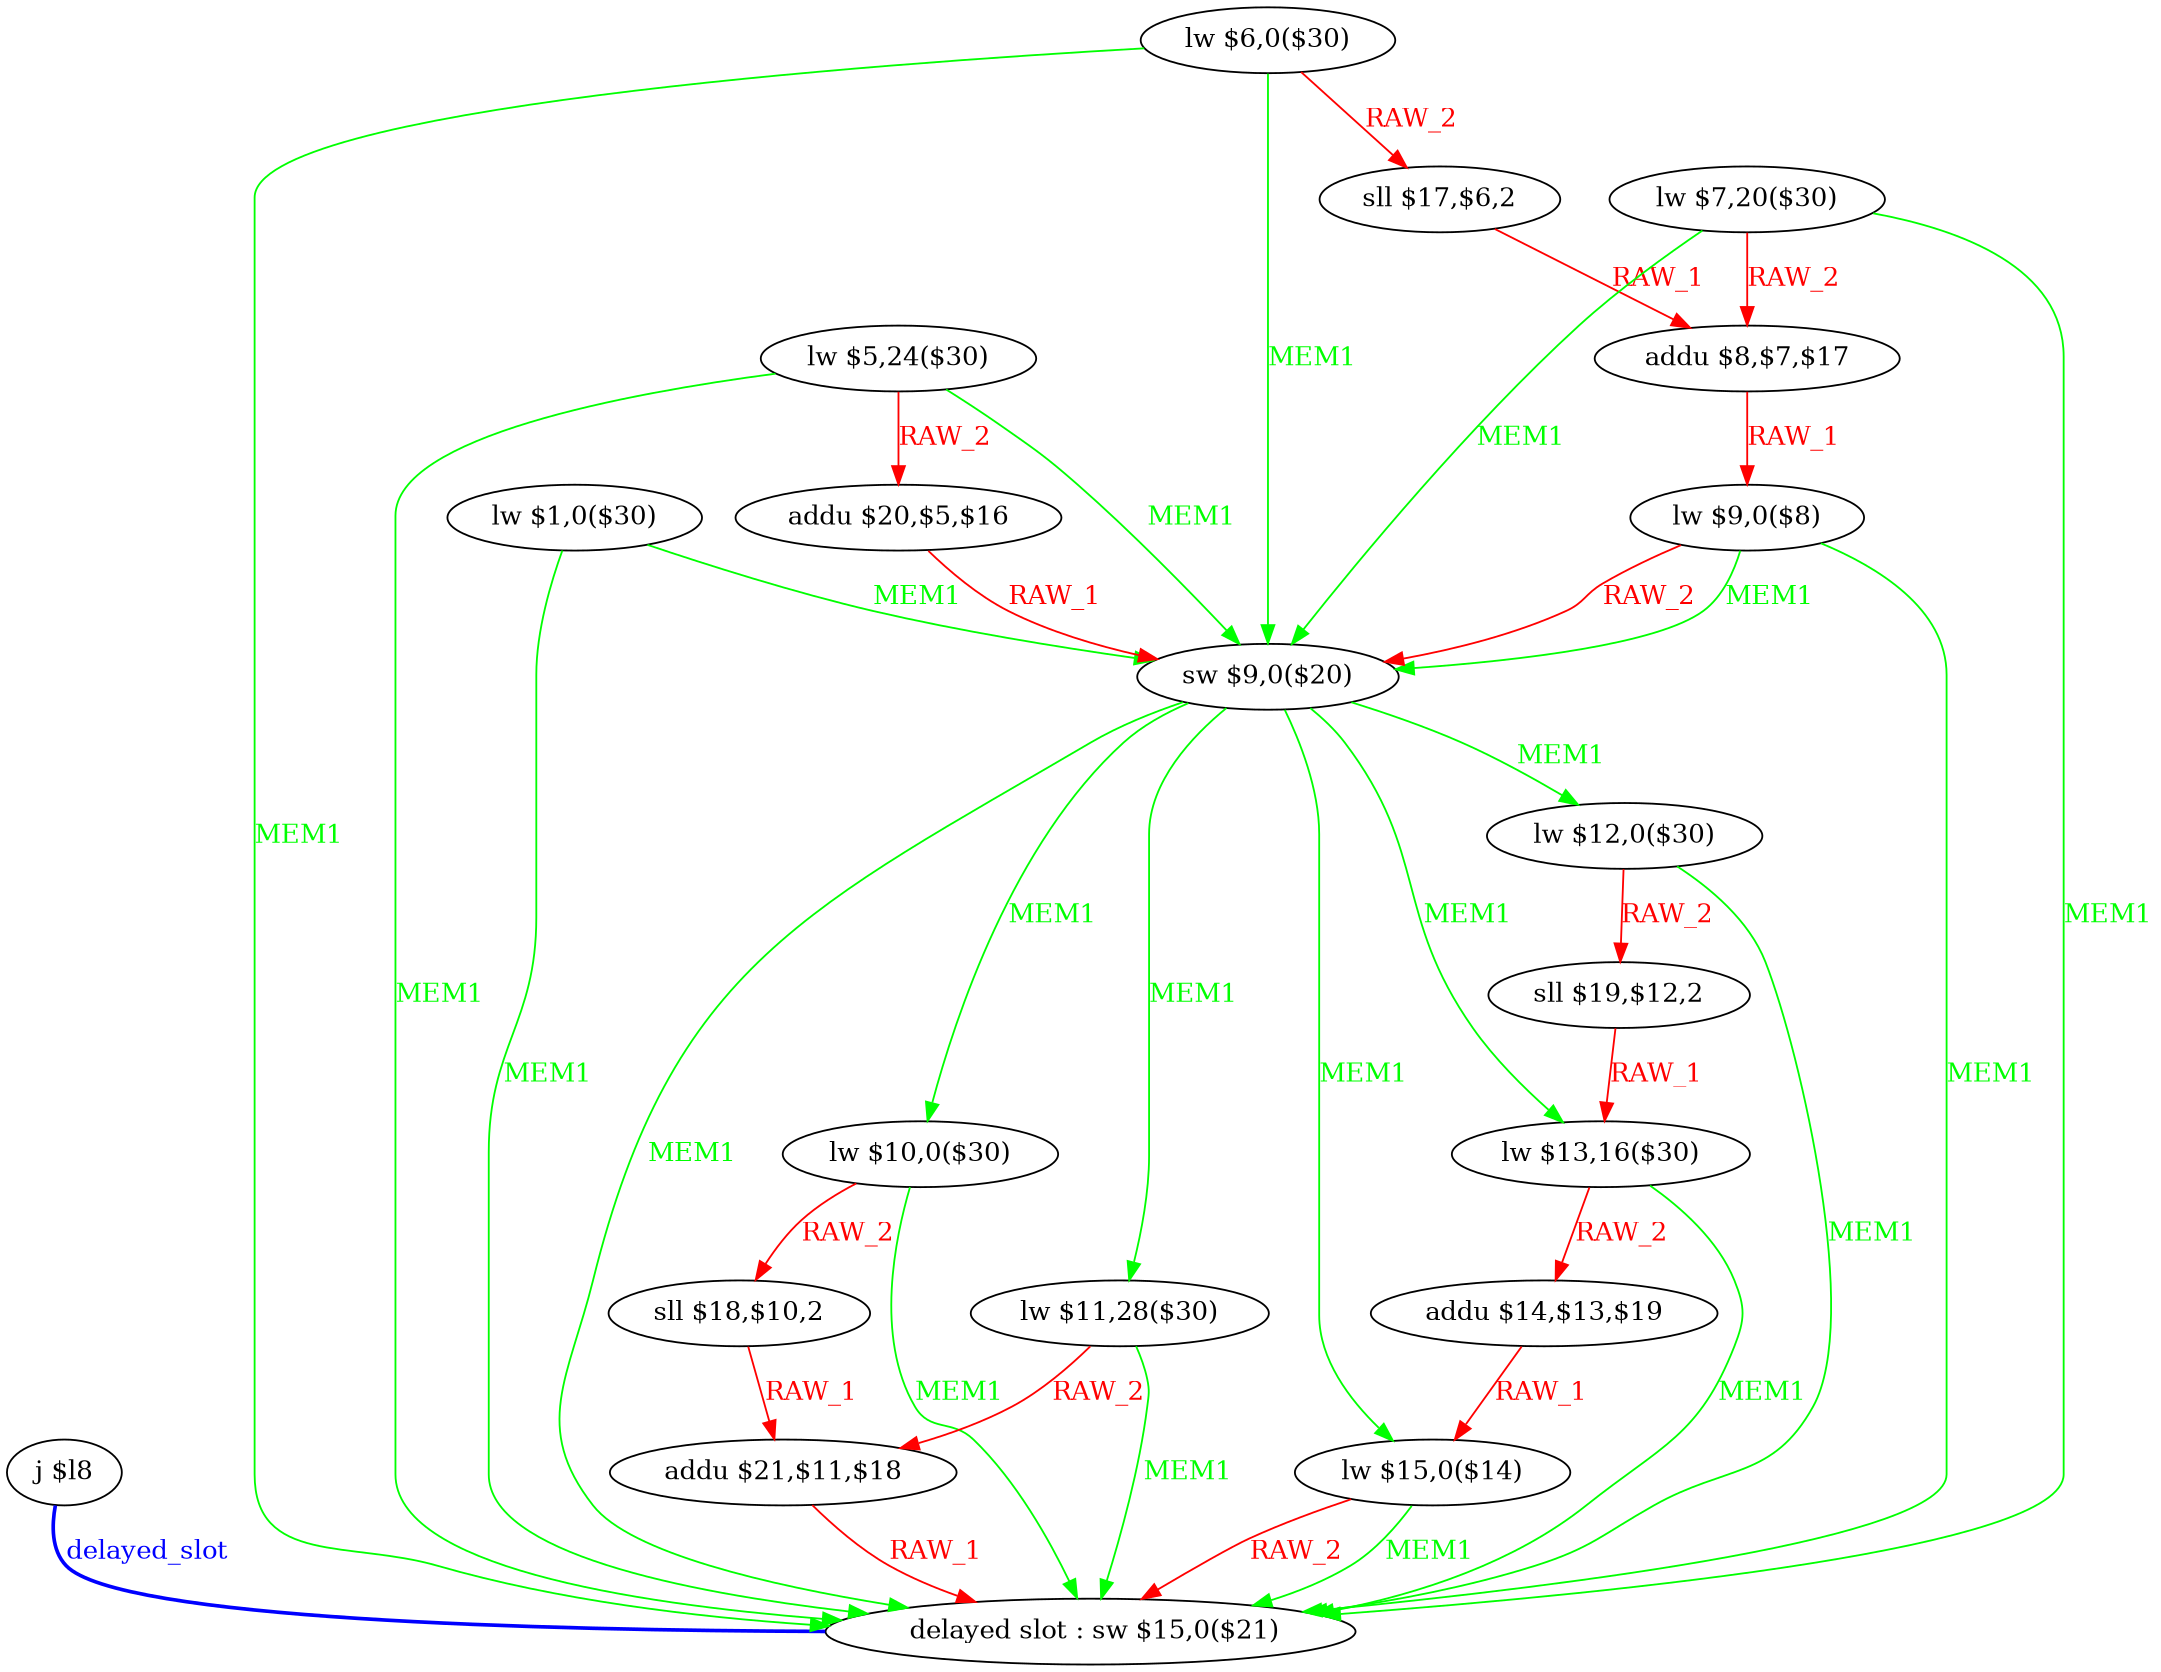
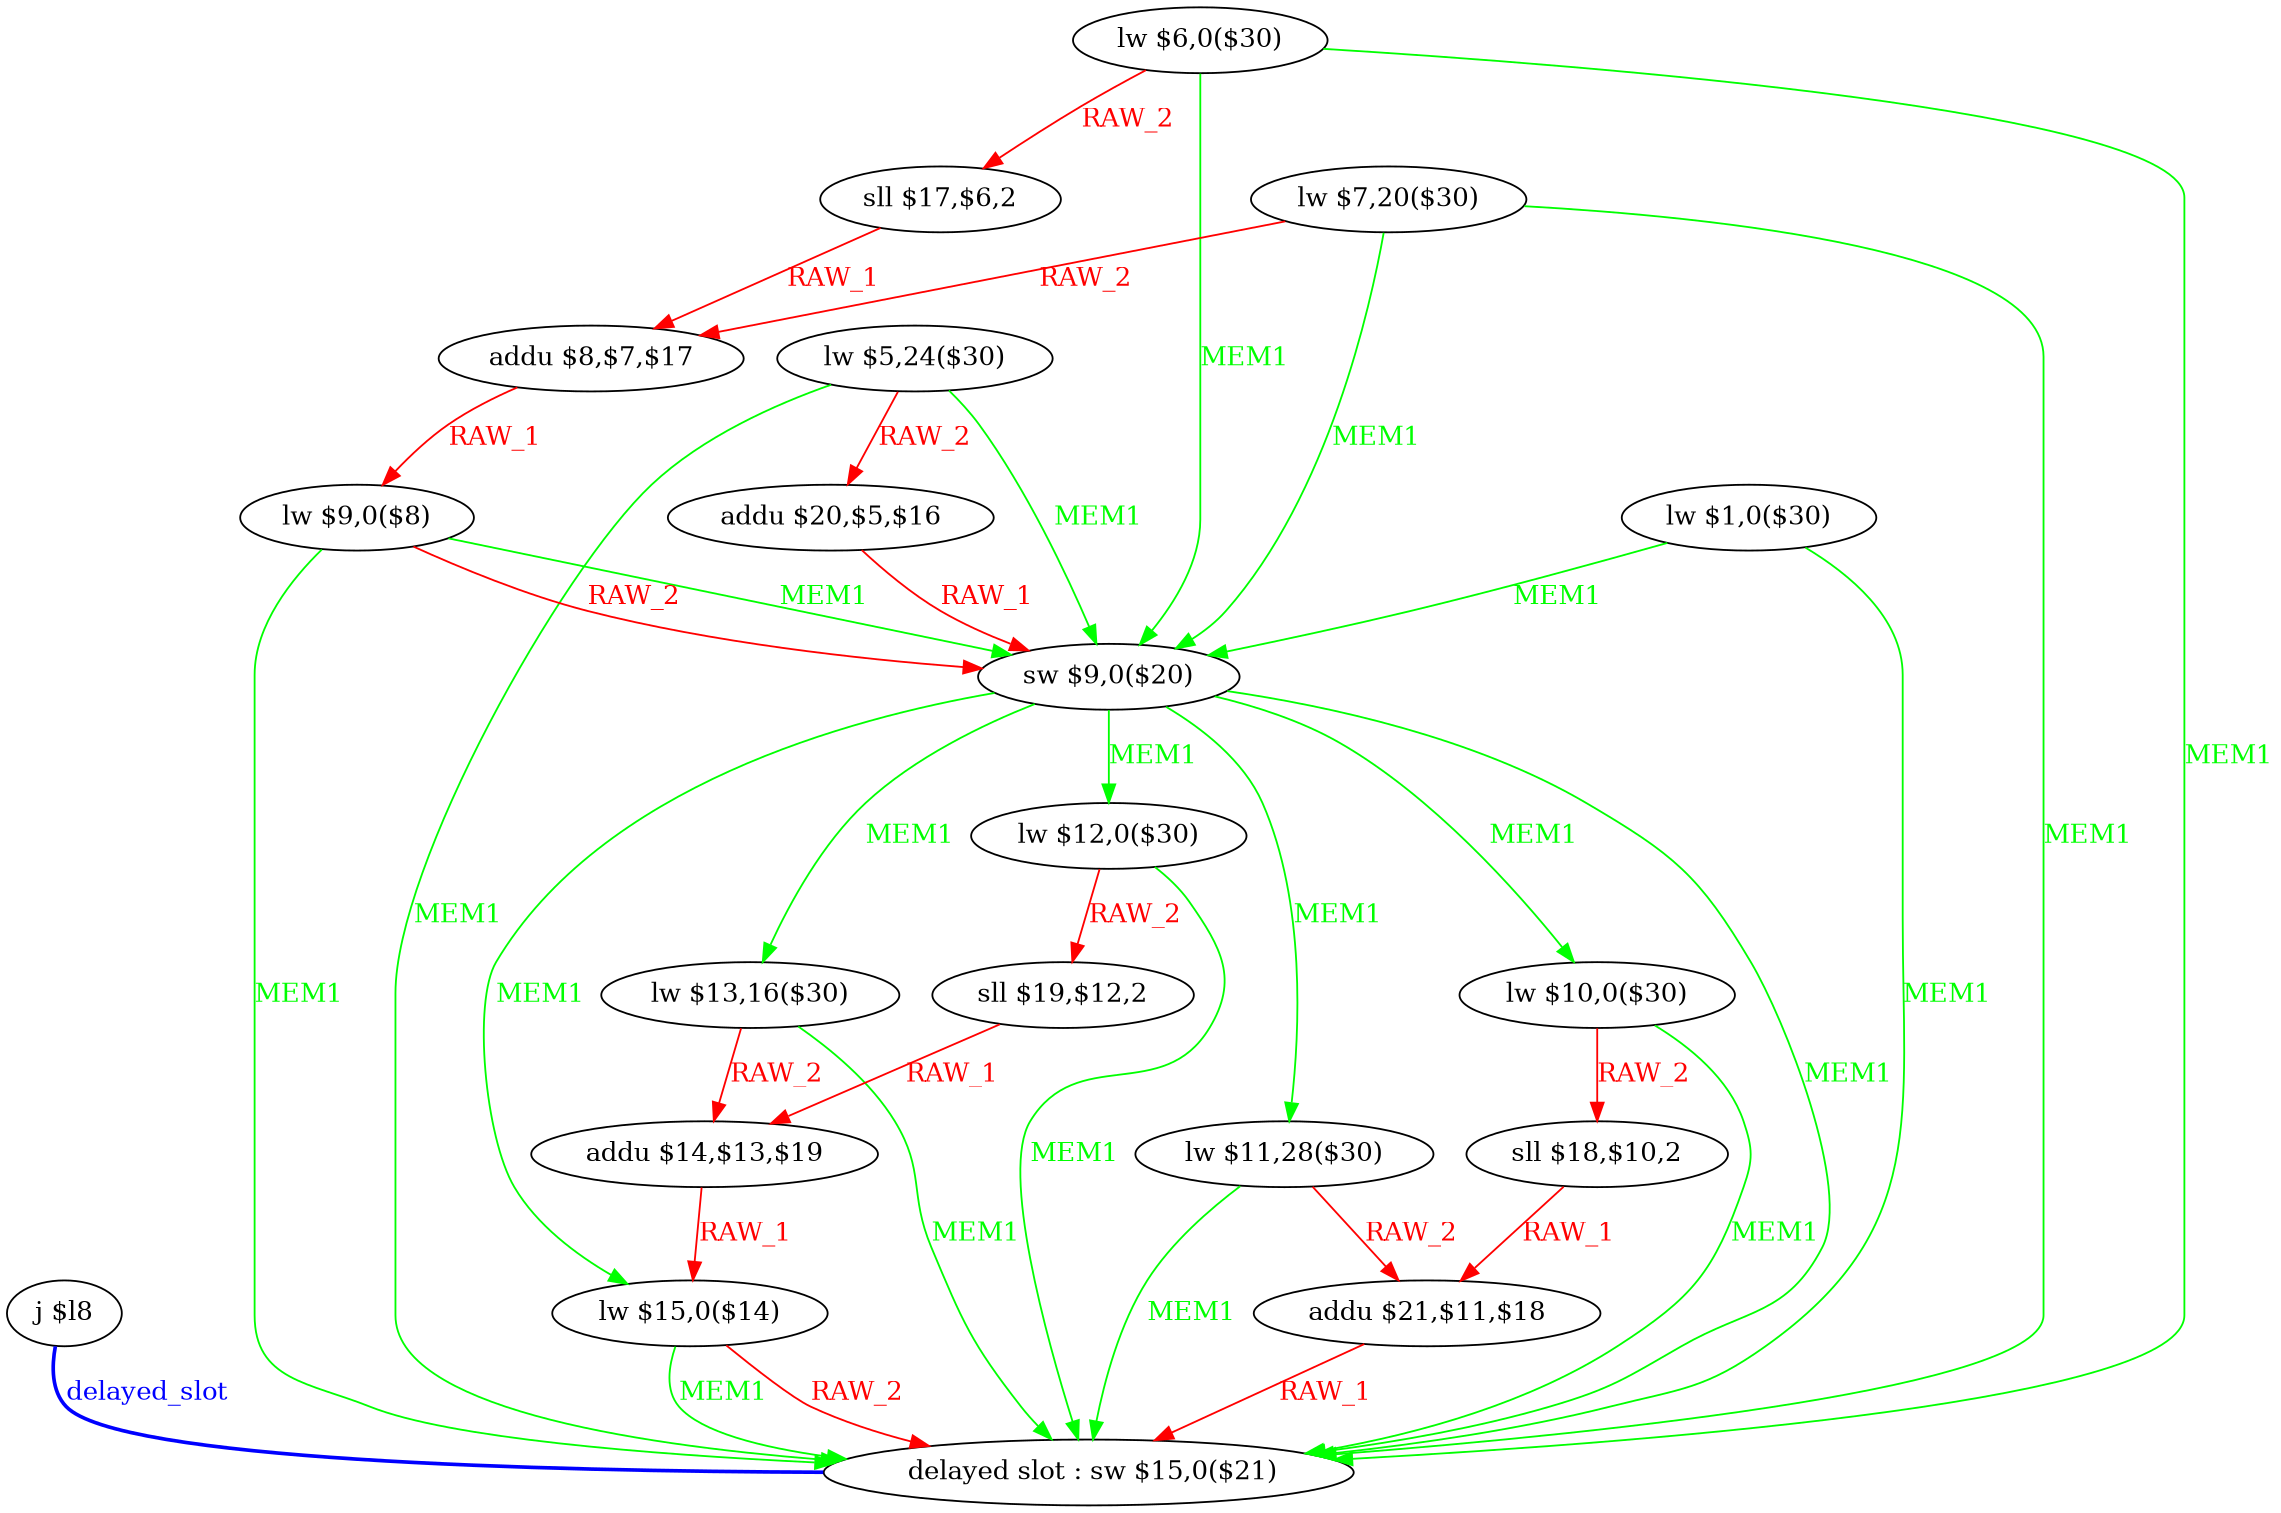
edge "sll $19,$12,2" -> "lw $13,16($30)": now "sll $19,$12,2" -> "addu $14,$13,$19"
